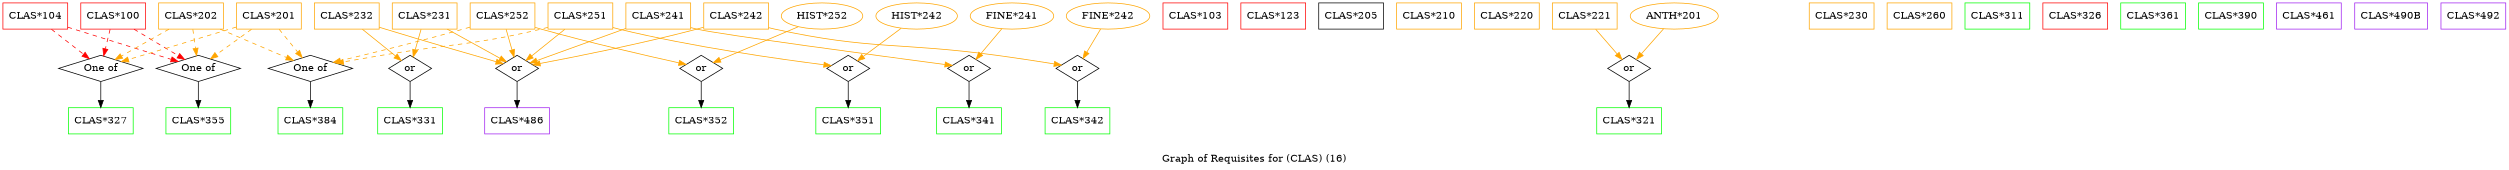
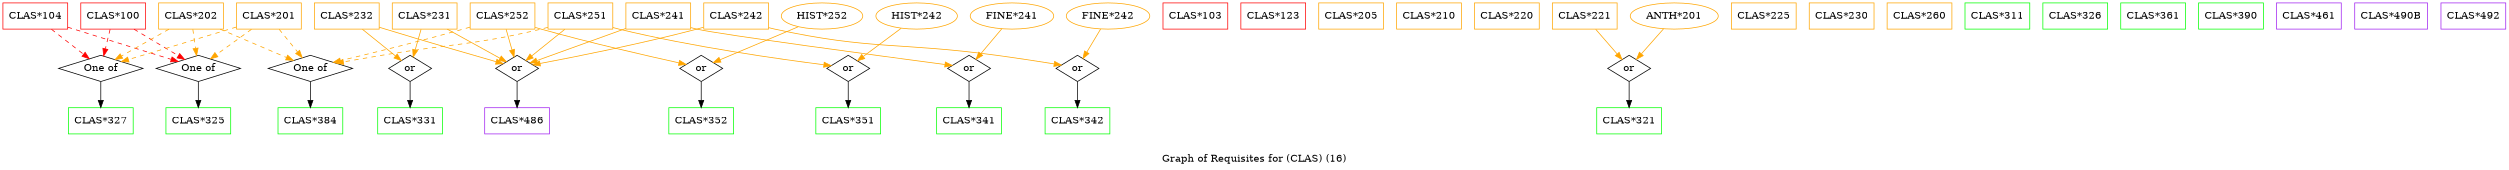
node "CLAS*205": color black -> orange
node "CLAS*225": added
node "CLAS*326": color red -> green
node "CLAS*355": label "CLAS*355" -> "CLAS*325"
